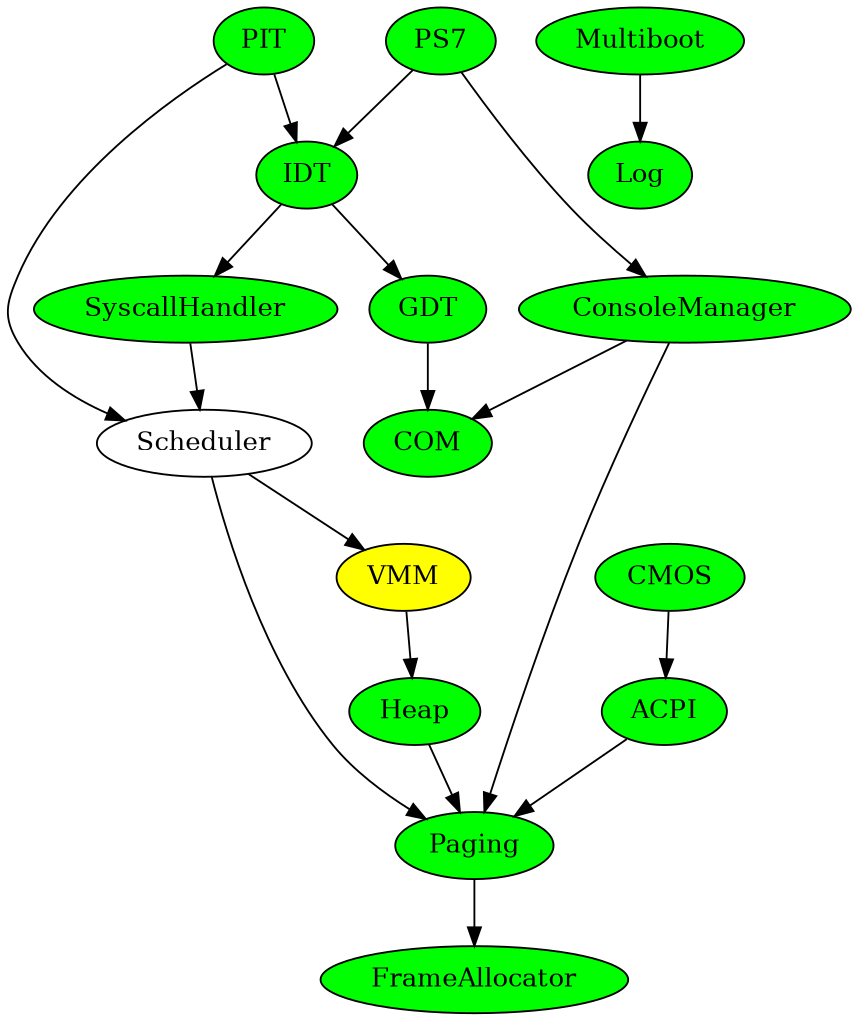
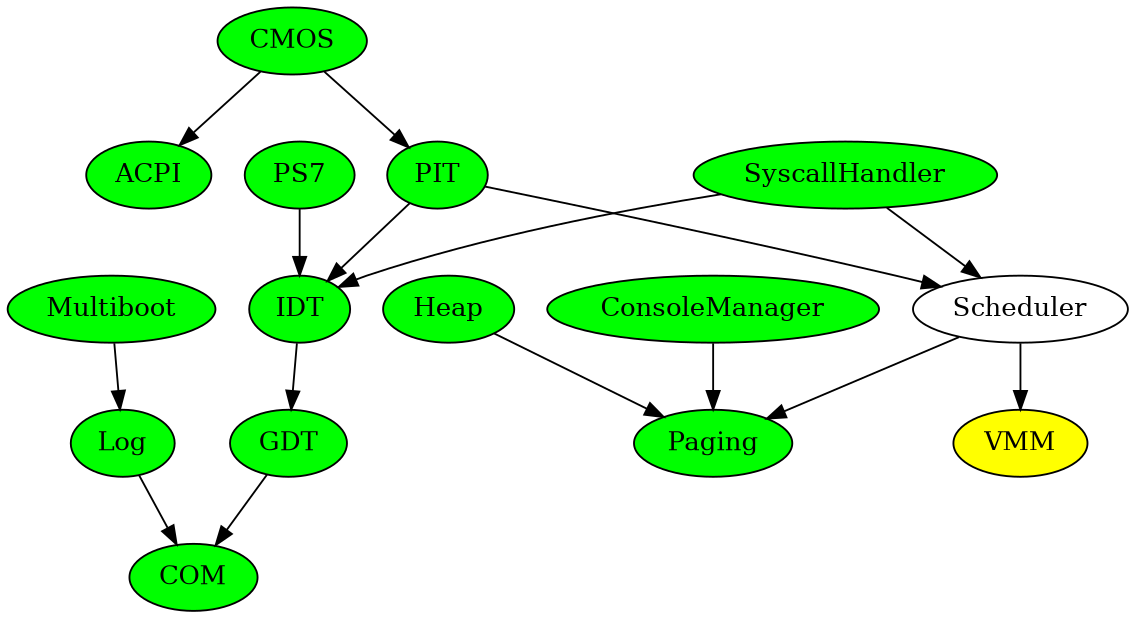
edge "CMOS" -> "PIT": added
edge "PS7" -> "ConsoleManager": removed
edge "IDT" -> "SyscallHandler": reversed
edge "ConsoleManager" -> "COM": now "Log" -> "COM"
edge "VMM" -> "Heap": removed
edge "ACPI" -> "Paging": removed
node "FrameAllocator": removed
